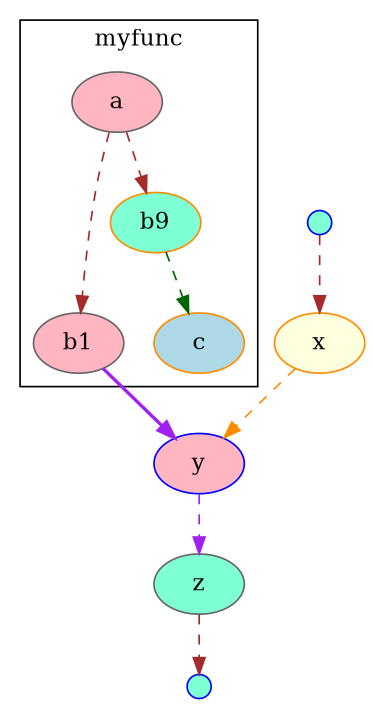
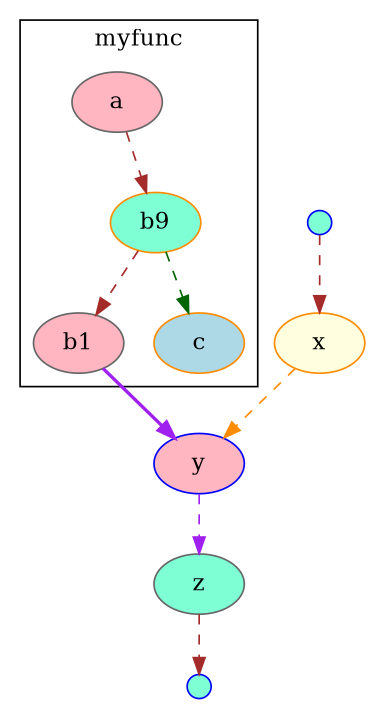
edge "a" -> "b1": now "b9" -> "b1"
